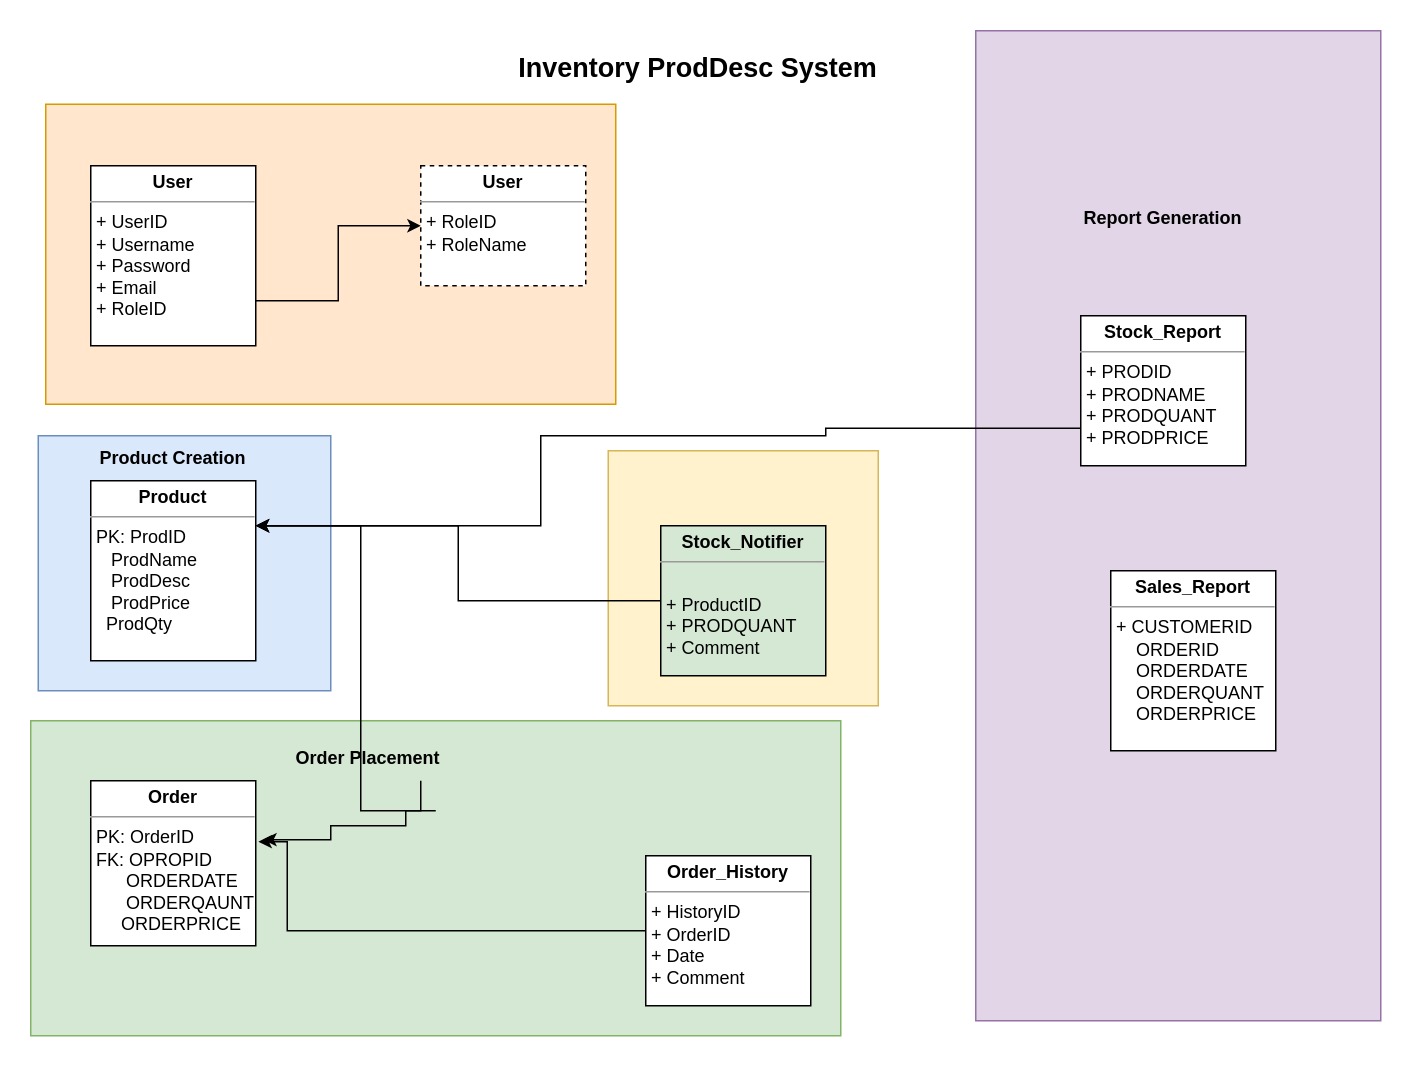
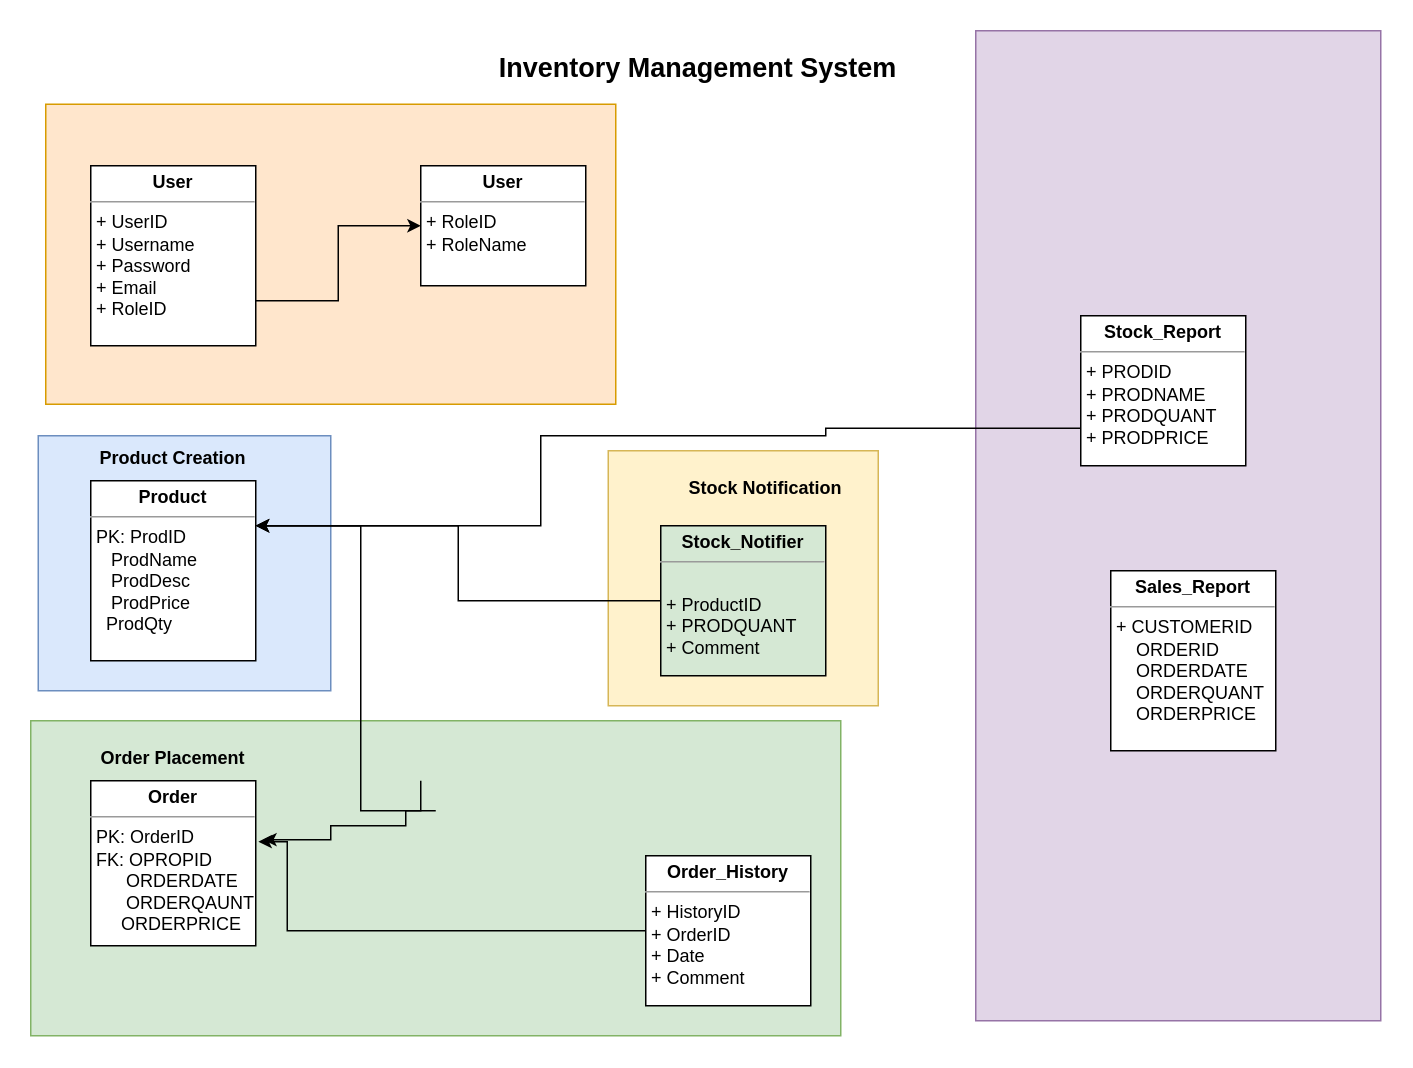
node "Inventory ProdDesc System": label "Inventory ProdDesc System" -> "Inventory Management System"
node "Report Generation": removed
node "User + RoleID + RoleName": style dashed -> solid
node "Stock Notification": added
node "Order Placement": moved (368, 758) -> (173, 758)
